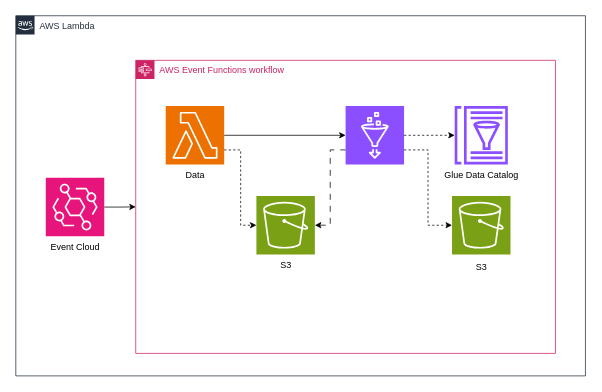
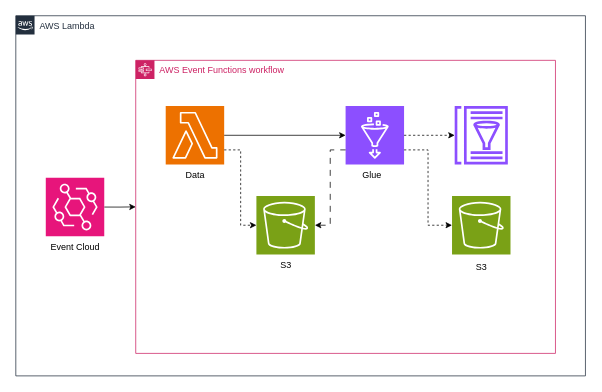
node "Glue": added
node "Glue Data Catalog": removed
